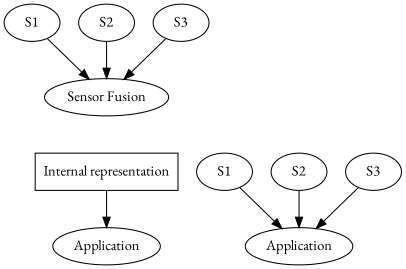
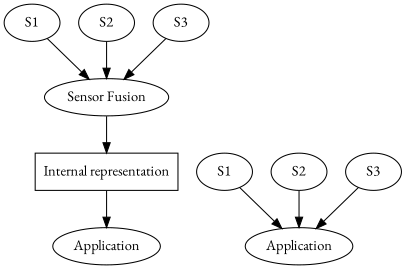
edge "Sensor Fusion" -> "Internal representation": added
